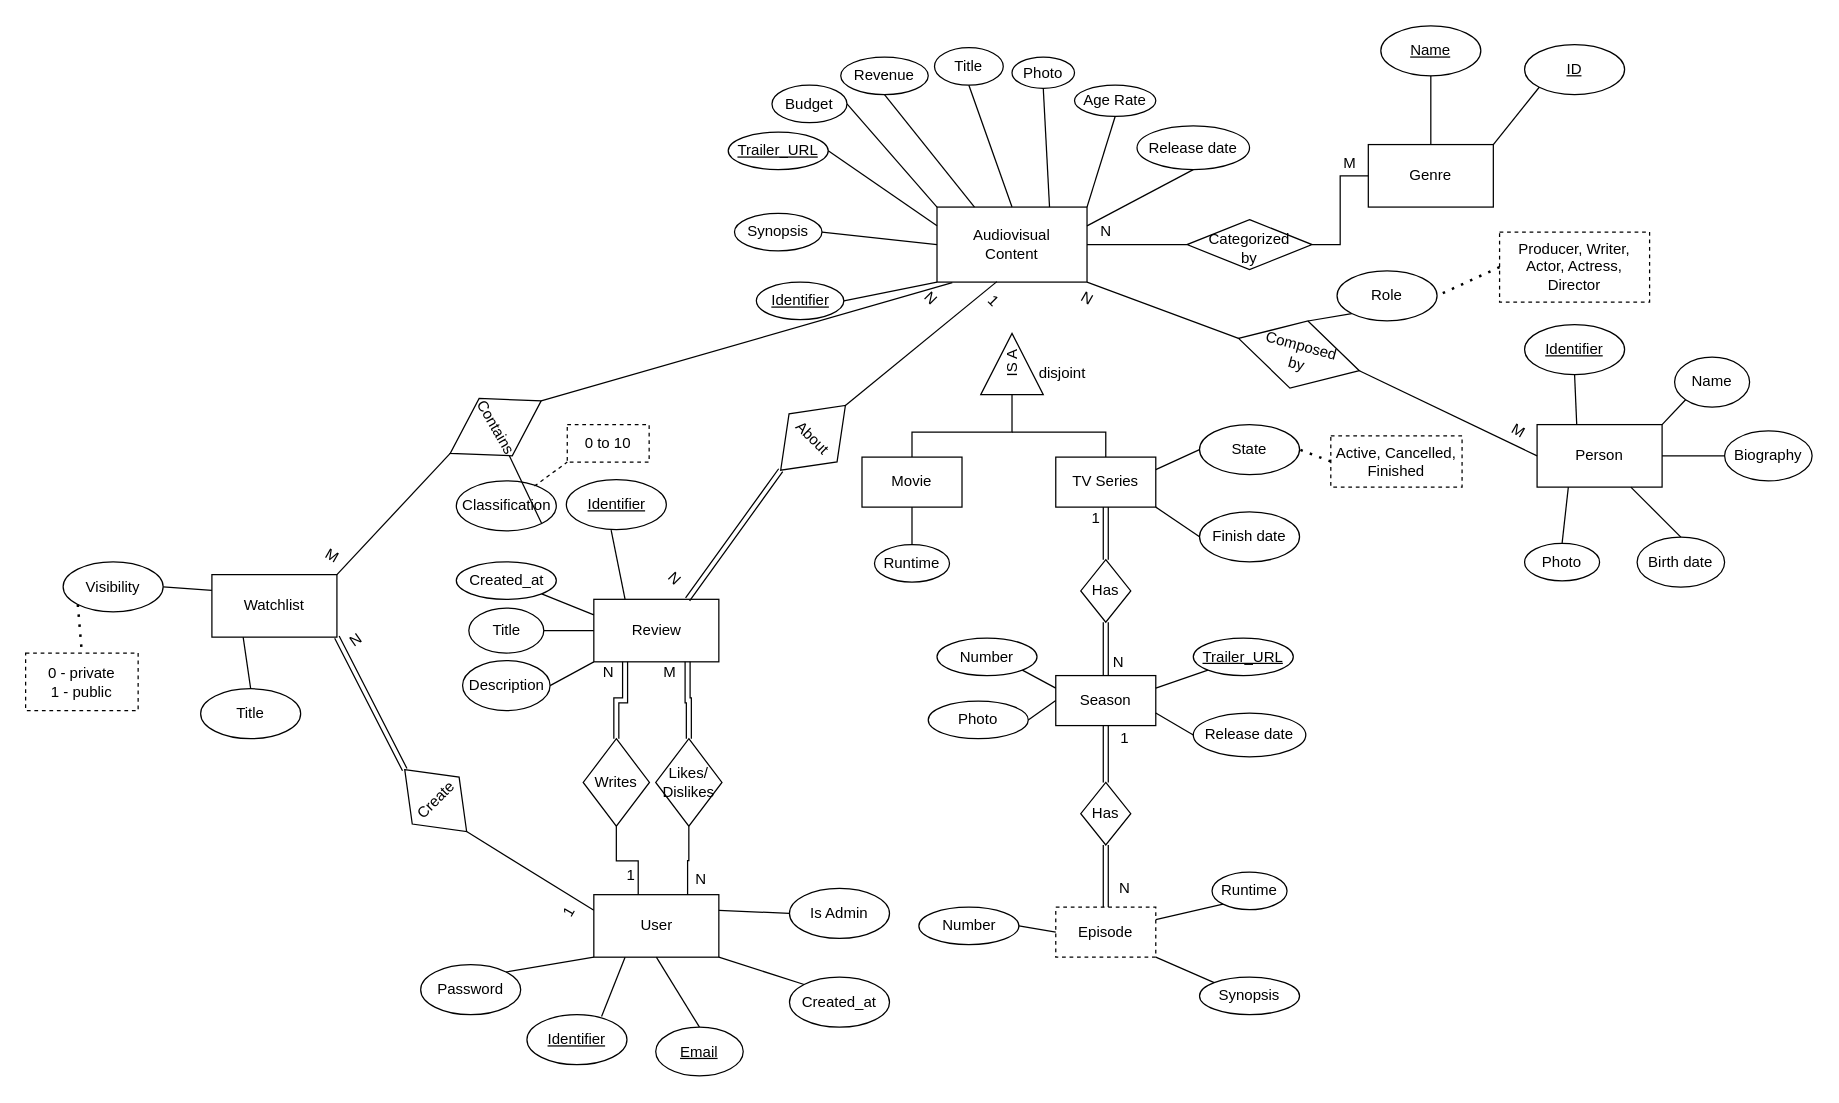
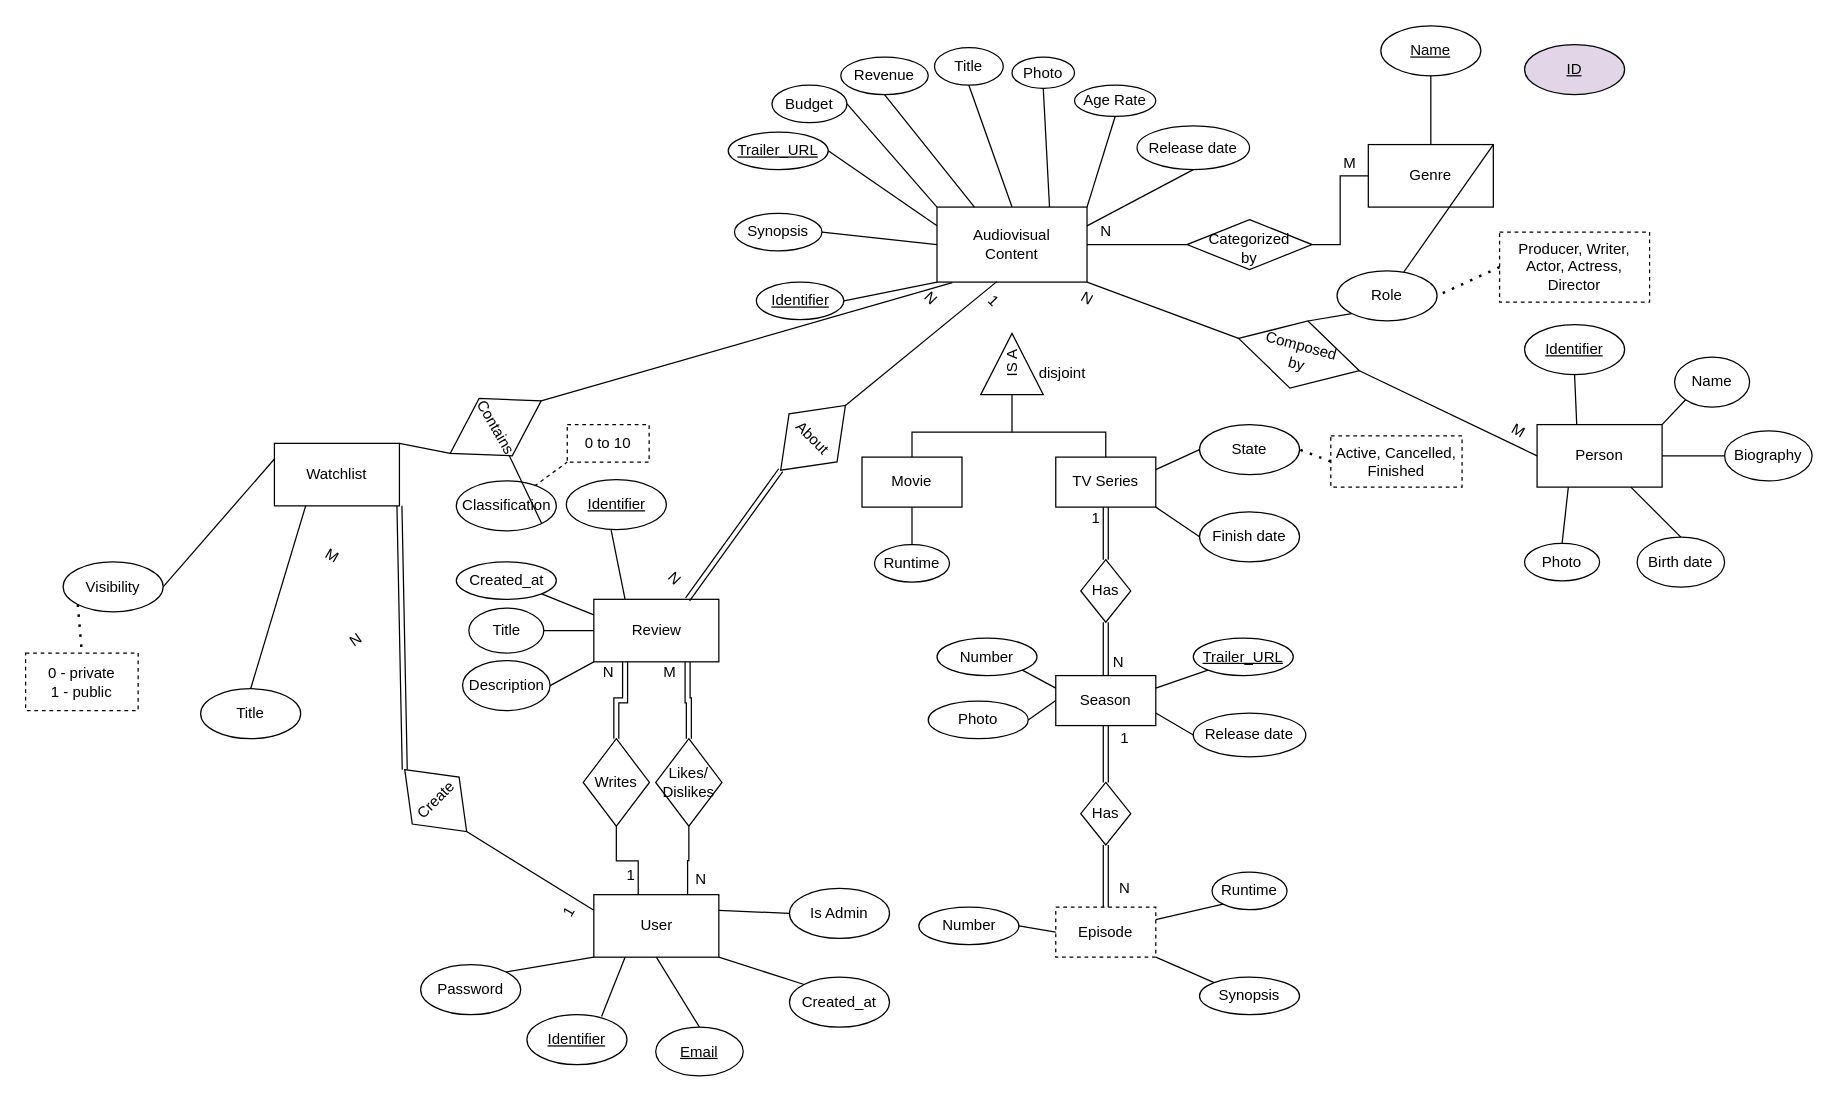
node "ID": fillcolor #ffffff -> #e1d5e7
edge "ID" -- "Genre": now "Role" -- "Genre"
node "Watchlist": moved (274, 606) -> (337, 474)
